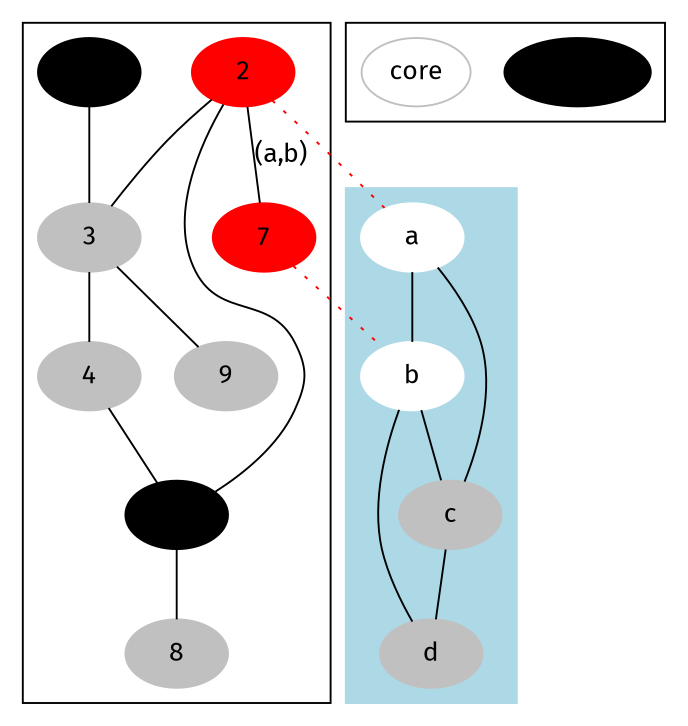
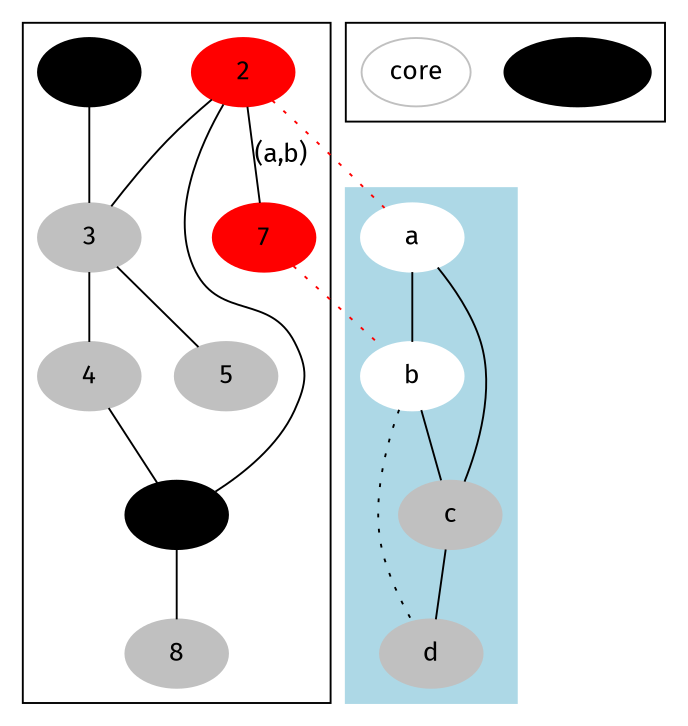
node "9": label "9" -> "5"
edge "b" -- "d": style solid -> dotted
